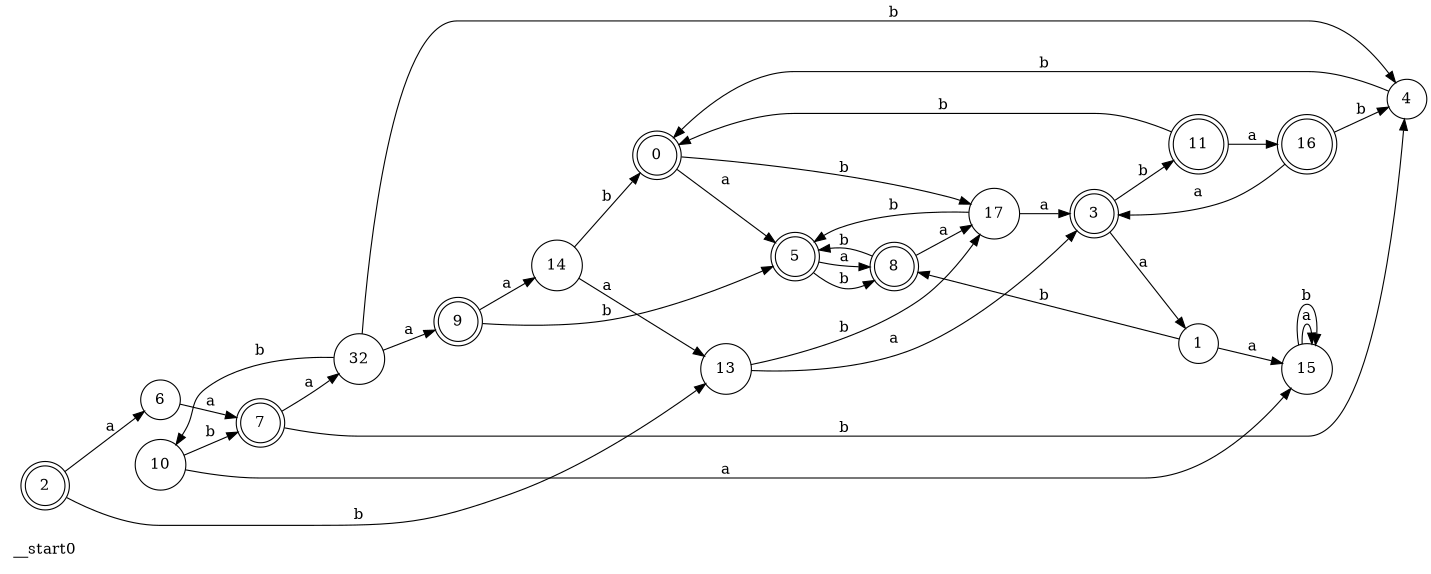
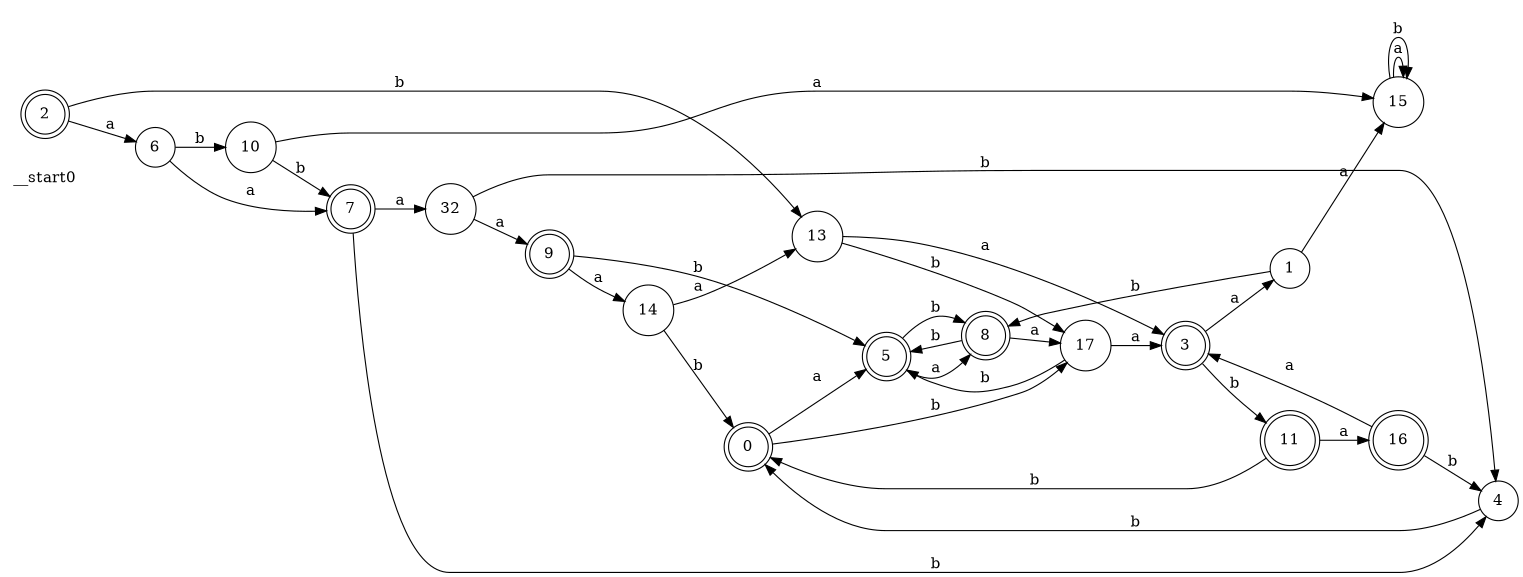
edge "32" -> "10": now "6" -> "10"
